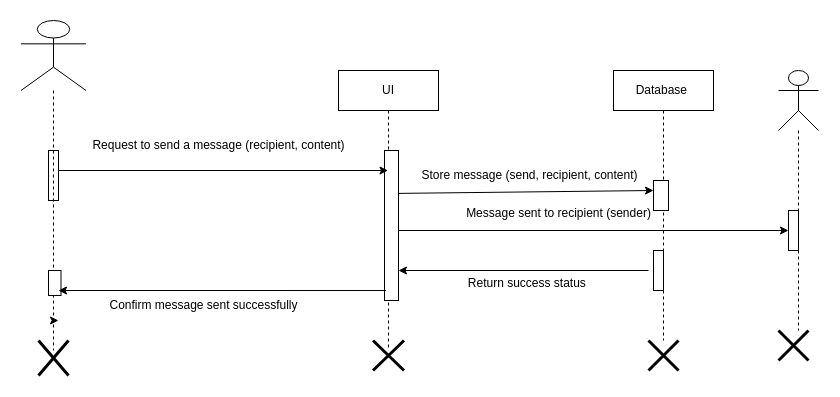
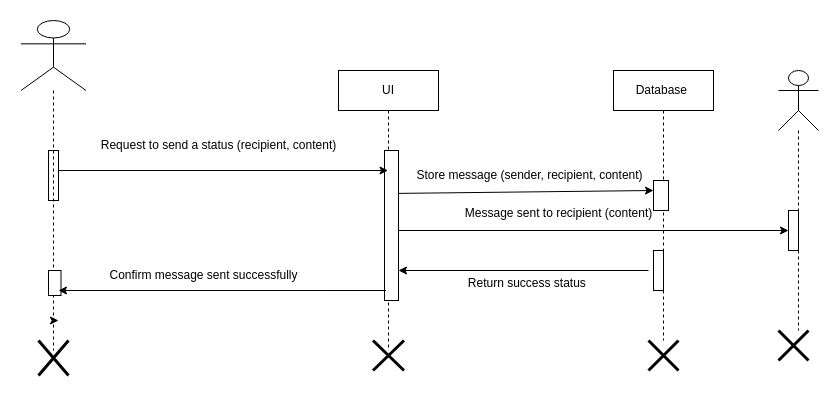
node "Request to send a message (recipient, content)": label "Request to send a message (recipient, content)" -> "Request to send a status (recipient, content)"
node "Store message (send, recipient, content)": label "Store message (send, recipient, content)" -> "Store message (sender, recipient, content)"
node "Message sent to recipient (sender)": label "Message sent to recipient (sender)" -> "Message sent to recipient (content)"
node "Confirm message sent successfully": moved (204, 306) -> (204, 276)
